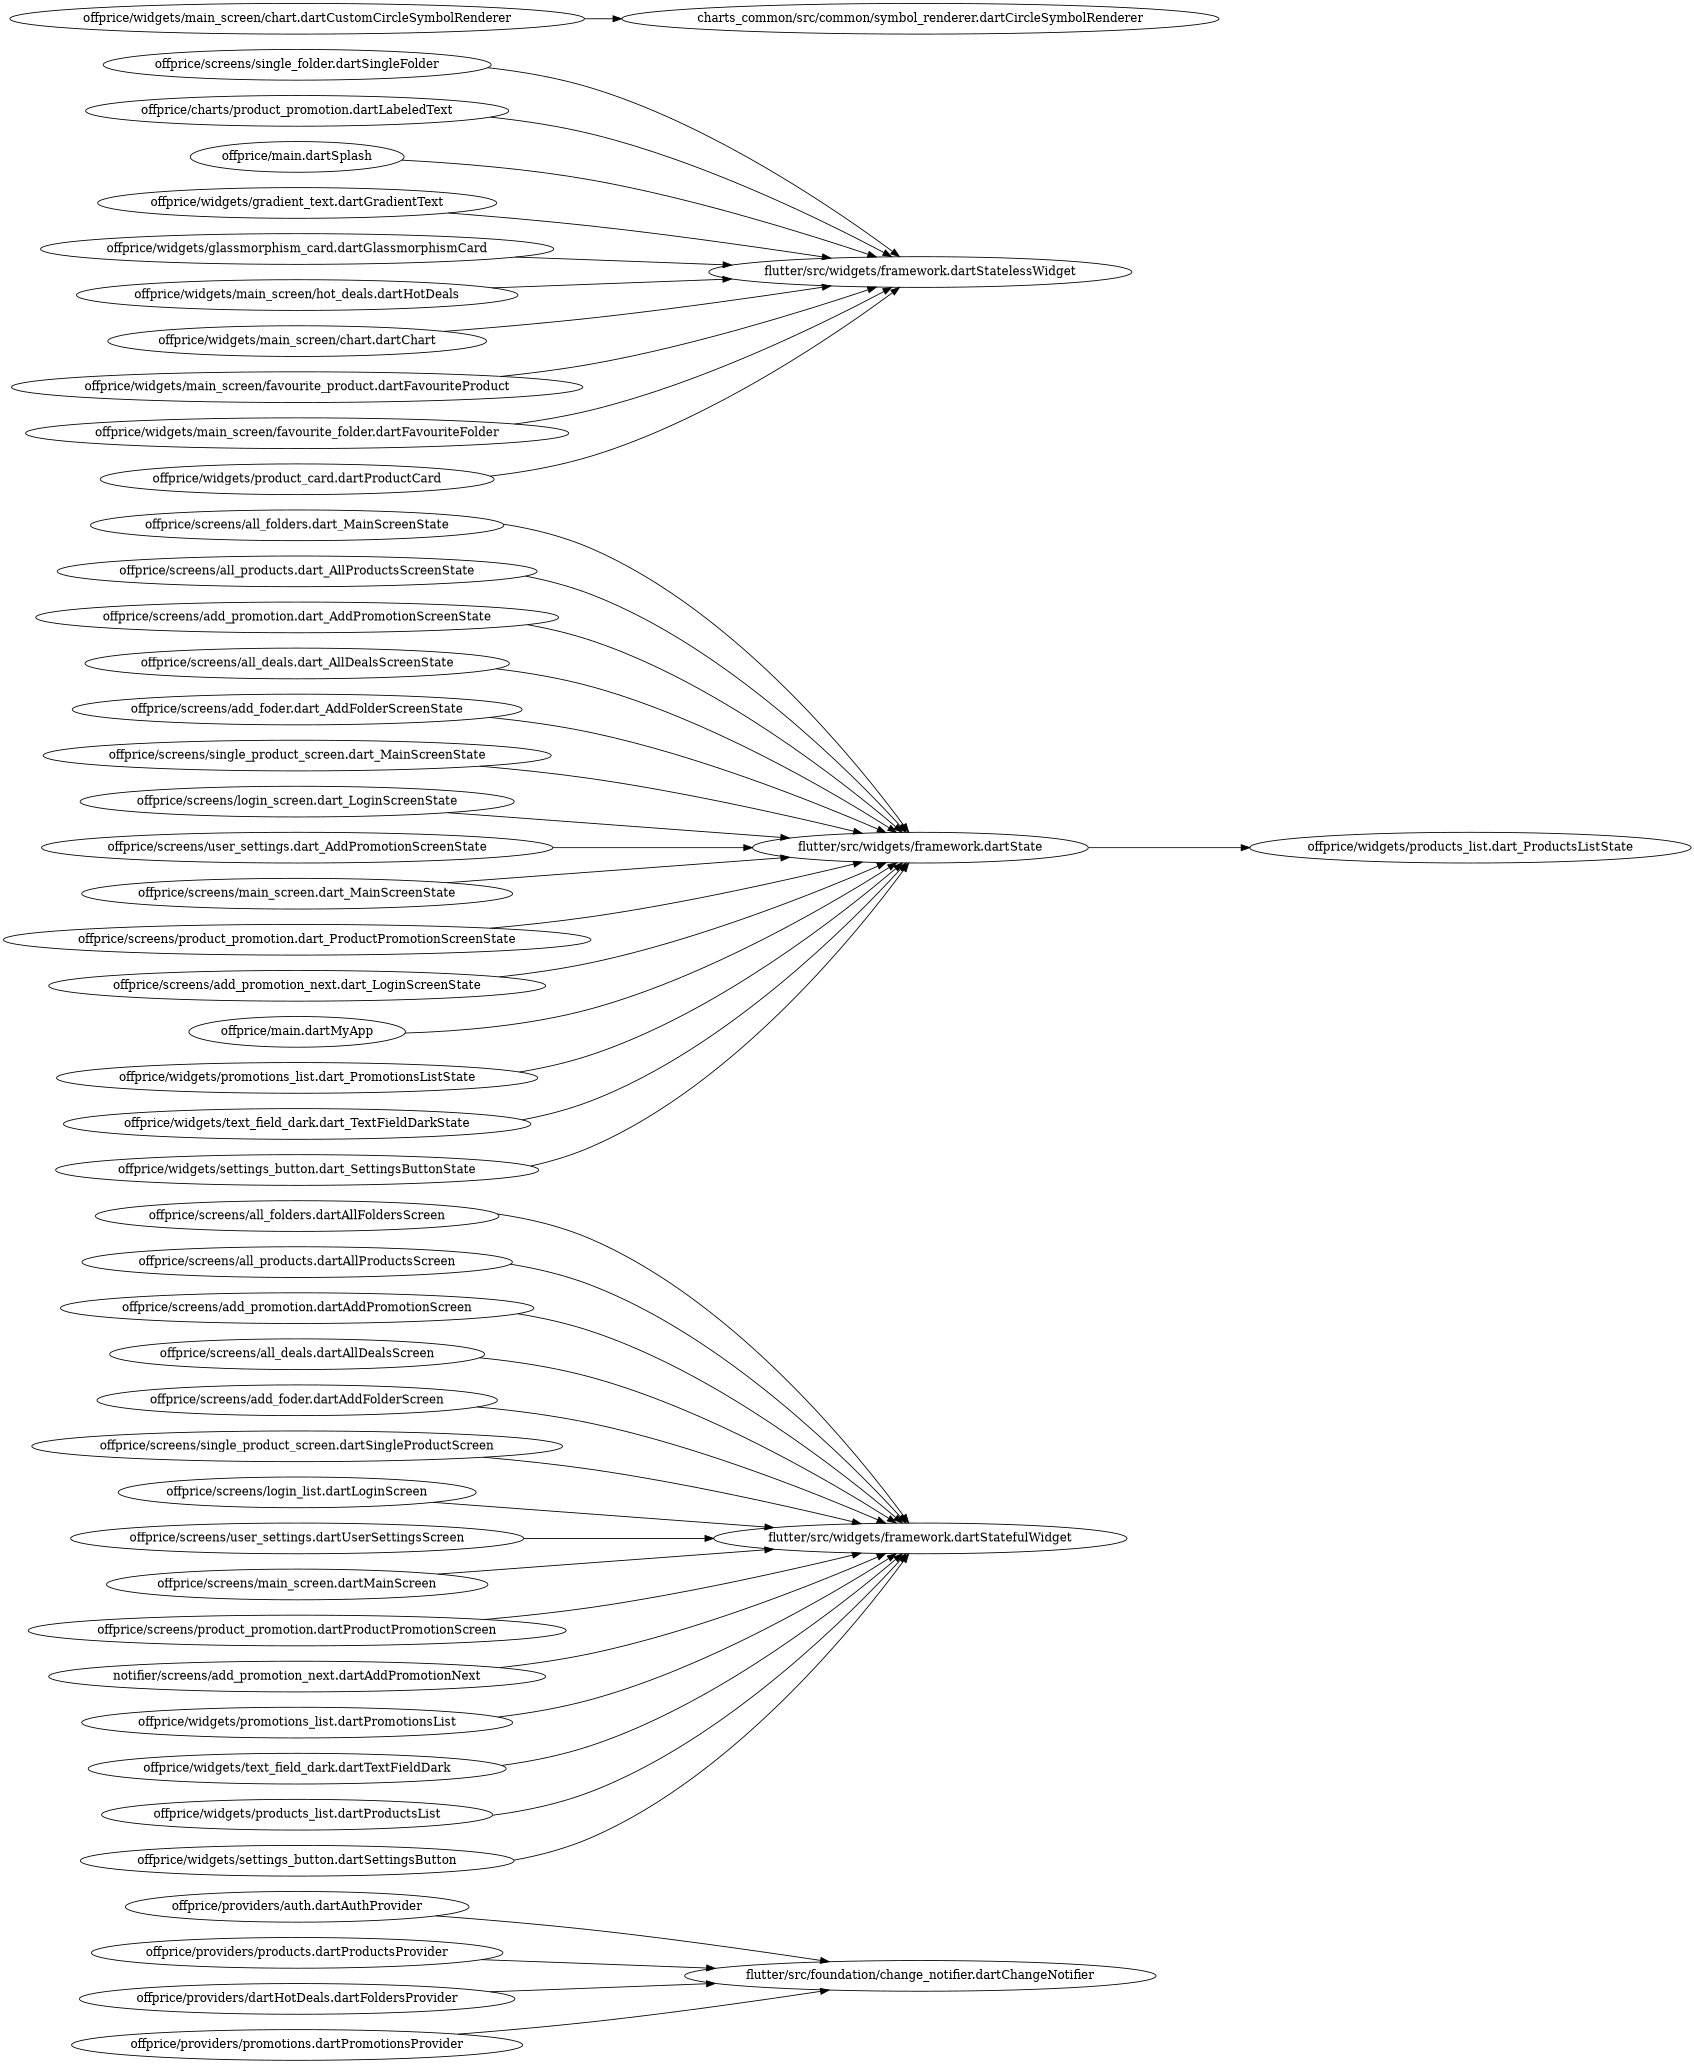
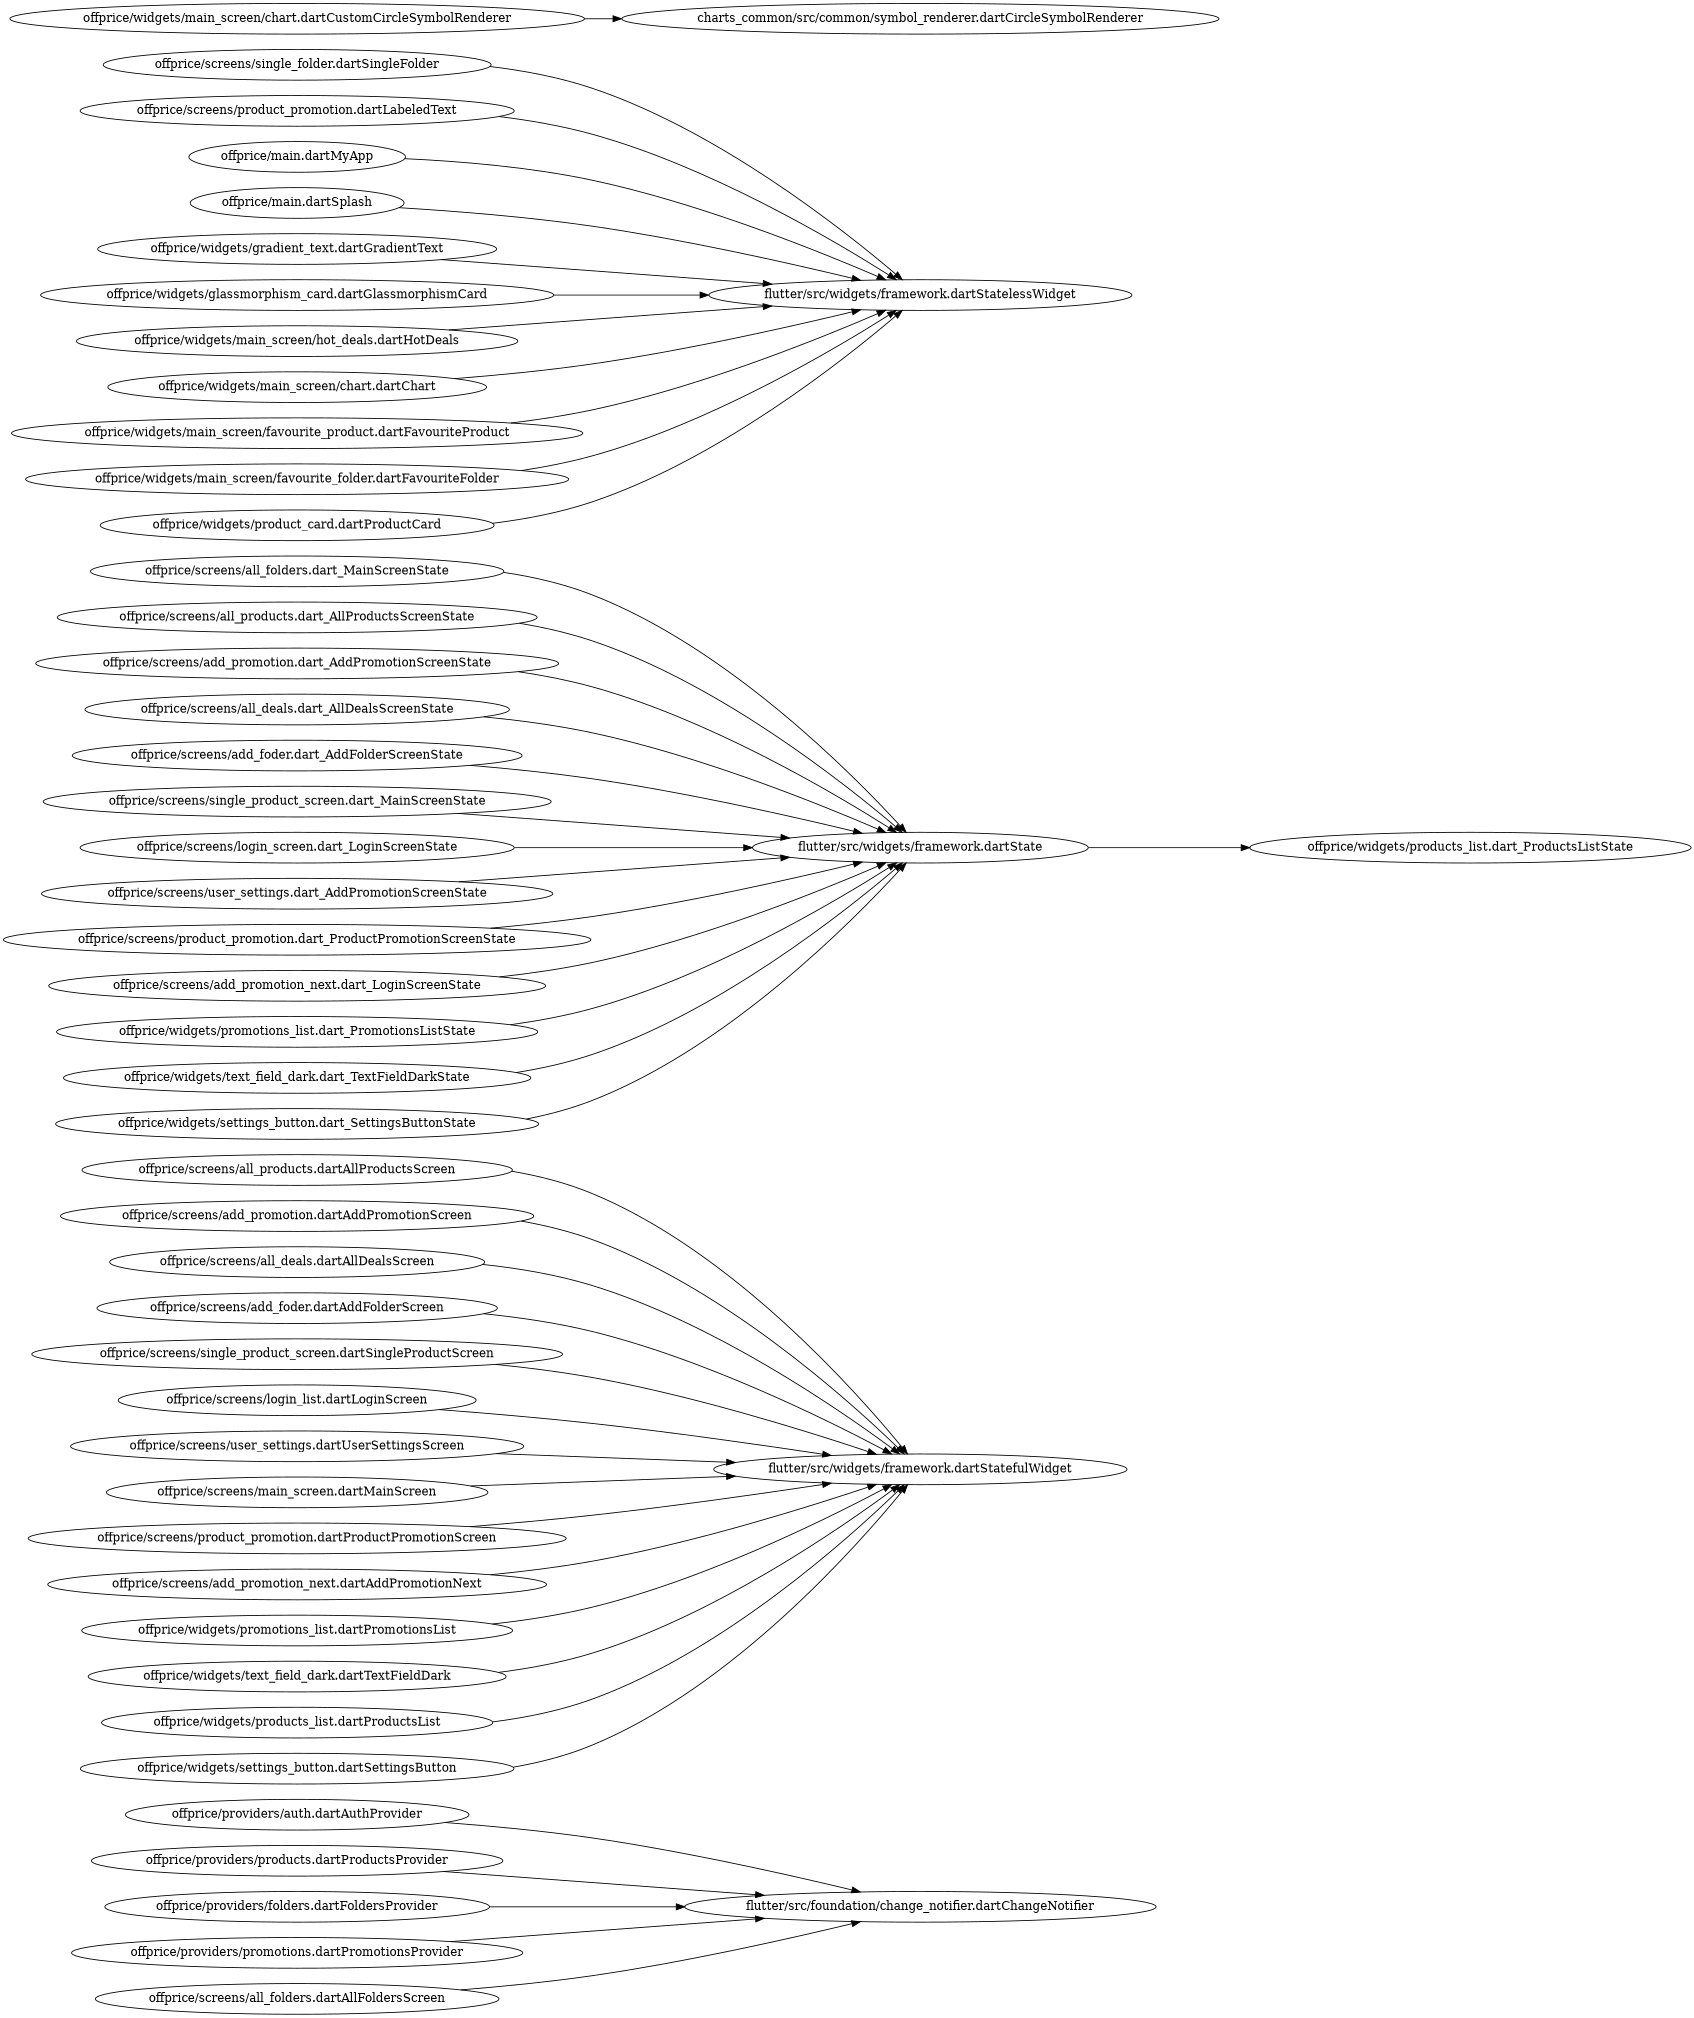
node "offprice/charts/product_promotion.dartLabeledText": label "offprice/charts/product_promotion.dartLabeledText" -> "offprice/screens/product_promotion.dartLabeledText"
node "offprice/screens/main_screen.dart_MainScreenState": removed
edge "offprice/main.dartMyApp" -> "flutter/src/widgets/framework.dartState": now "offprice/main.dartMyApp" -> "flutter/src/widgets/framework.dartStatelessWidget"
edge "offprice/screens/all_folders.dartAllFoldersScreen" -> "flutter/src/widgets/framework.dartStatefulWidget": now "offprice/screens/all_folders.dartAllFoldersScreen" -> "flutter/src/foundation/change_notifier.dartChangeNotifier"
node "notifier/screens/add_promotion_next.dartAddPromotionNext": label "notifier/screens/add_promotion_next.dartAddPromotionNext" -> "offprice/screens/add_promotion_next.dartAddPromotionNext"
node "offprice/providers/dartHotDeals.dartFoldersProvider": label "offprice/providers/dartHotDeals.dartFoldersProvider" -> "offprice/providers/folders.dartFoldersProvider"
